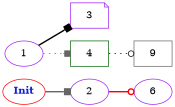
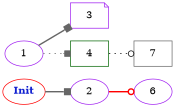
edge "1" -> "3": color black -> gray40
node "9": label "9" -> "7"
